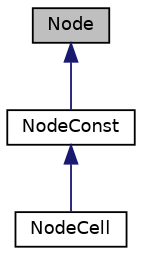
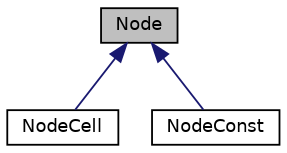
edge "NodeCell" -> "NodeConst": now "NodeCell" -> "Node"
